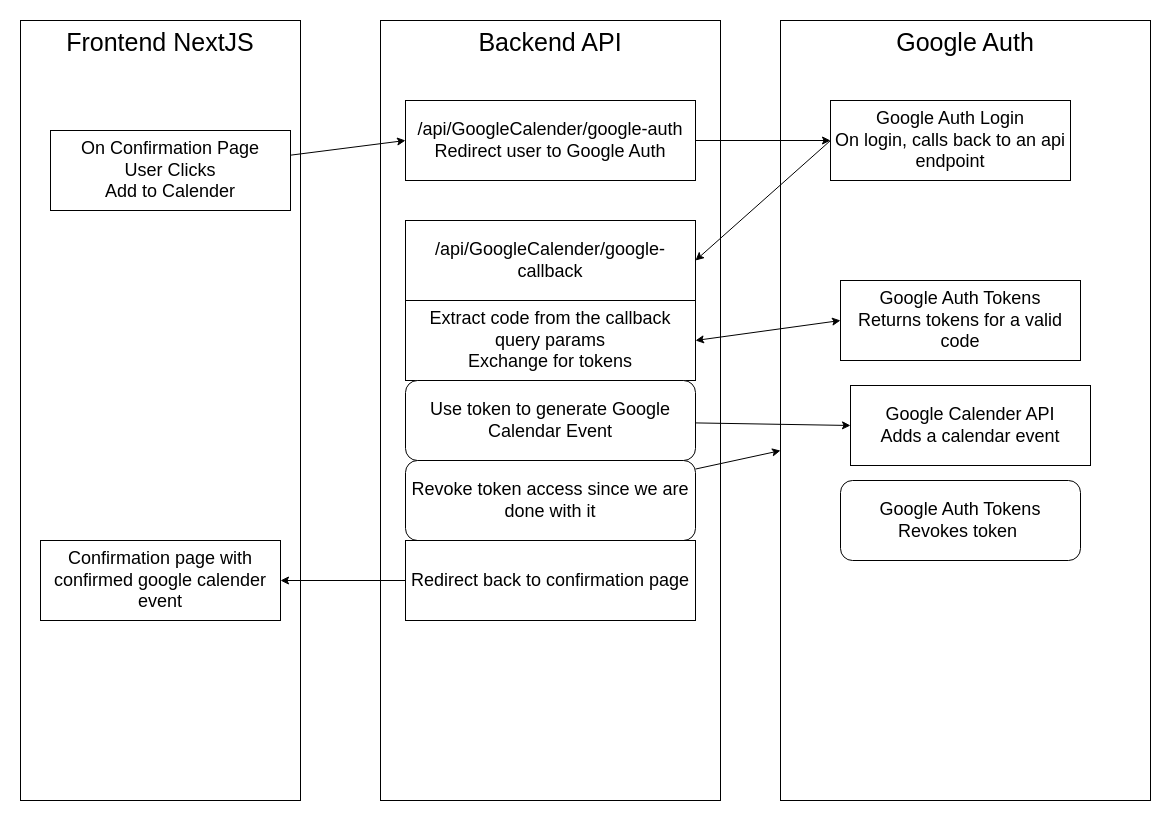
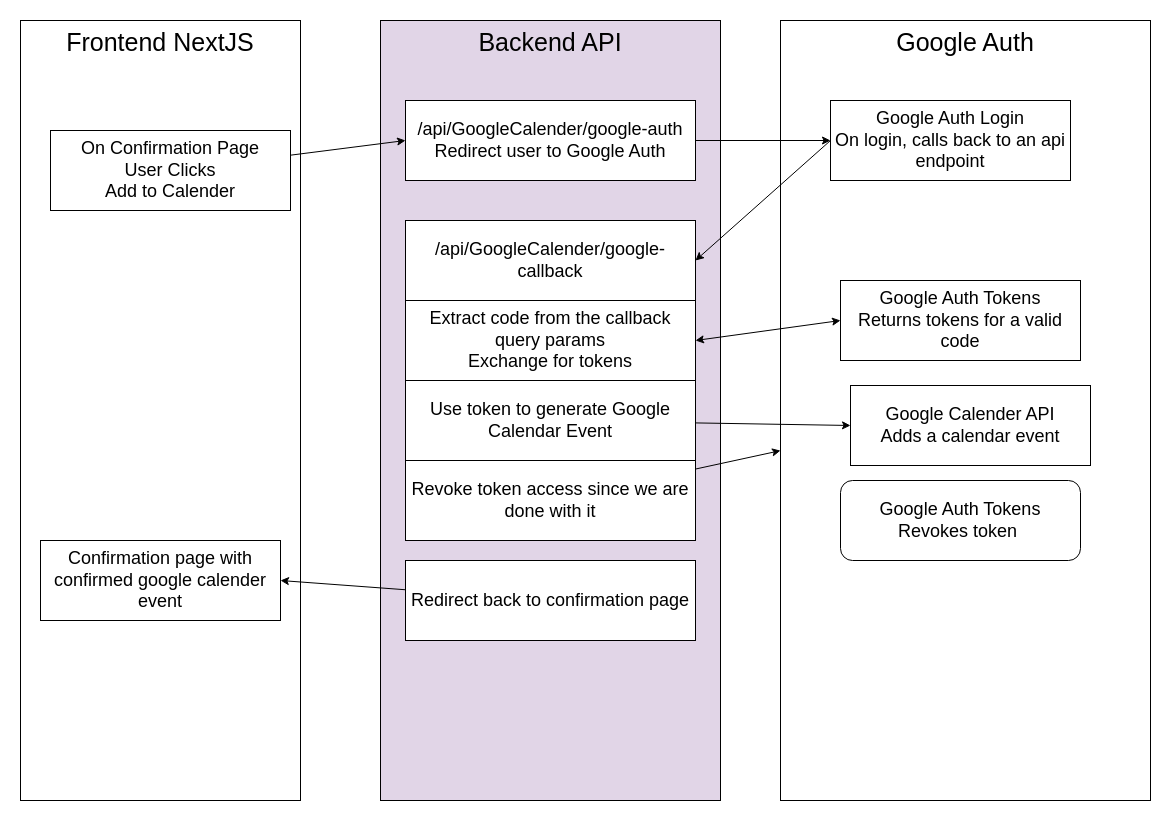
node "Backend API": fillcolor #ffffff -> #e1d5e7
node "Use token to generate Google Calendar Event": shape rounded rectangle -> rectangle
node "Revoke token access since we are done with it": shape rounded rectangle -> rectangle
node "Redirect back to confirmation page": moved (551, 581) -> (551, 601)
